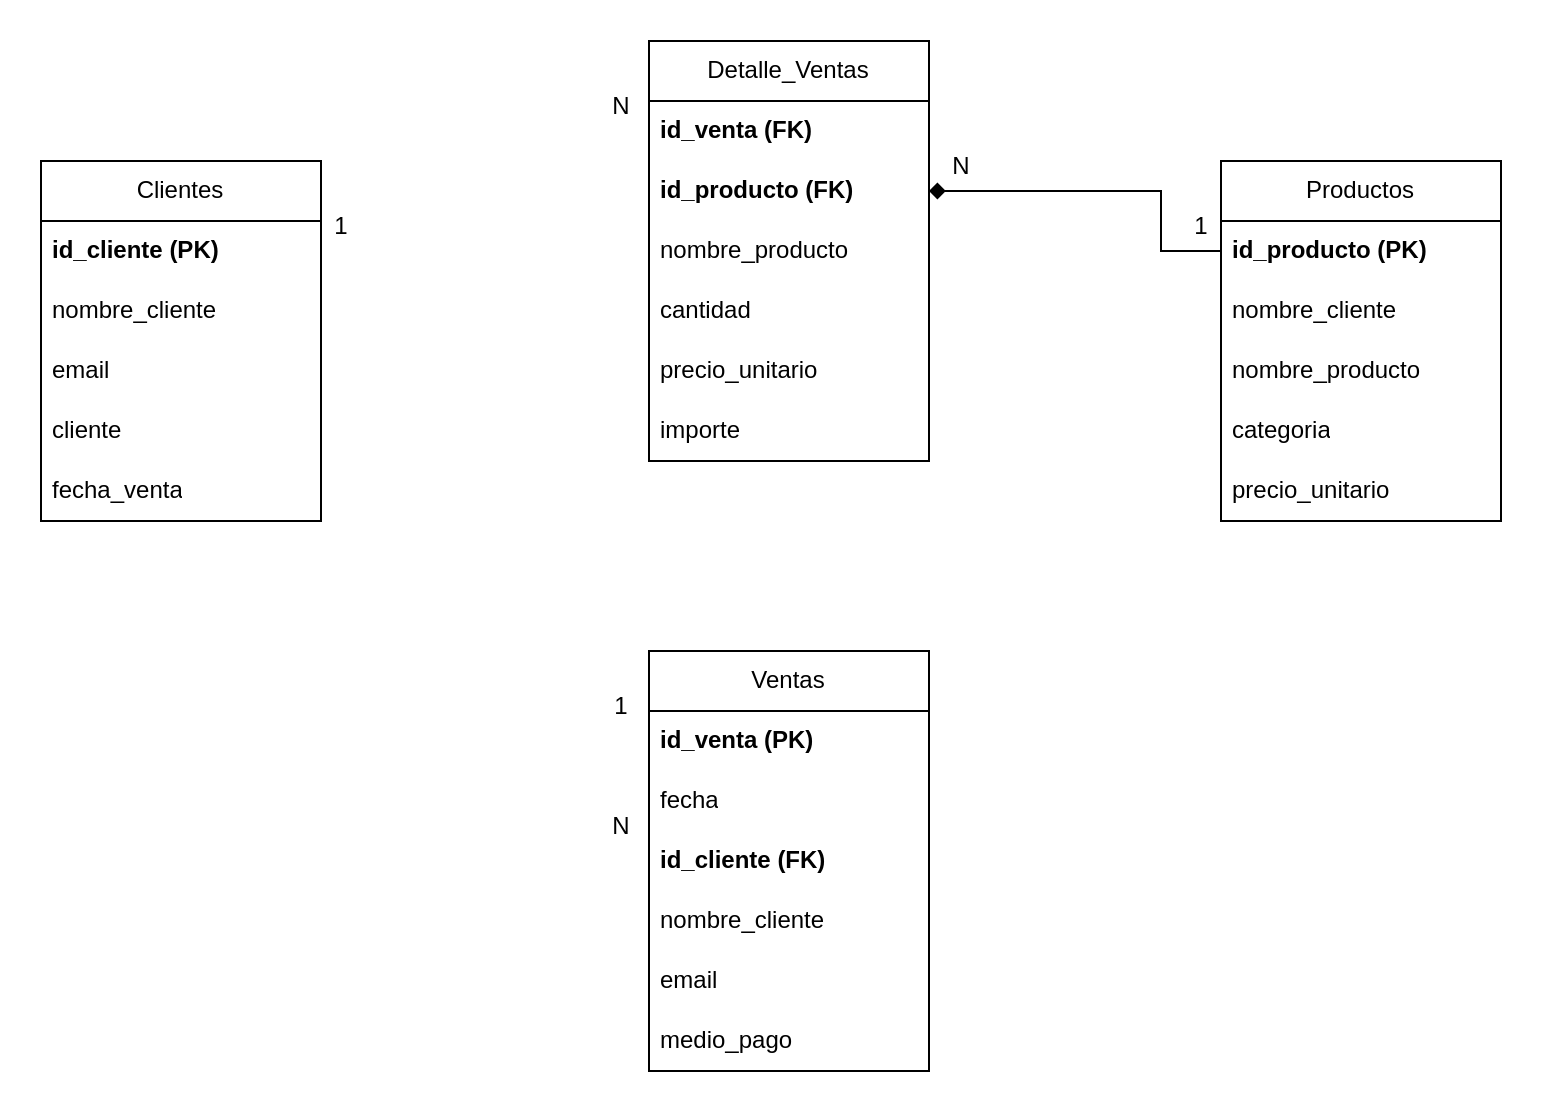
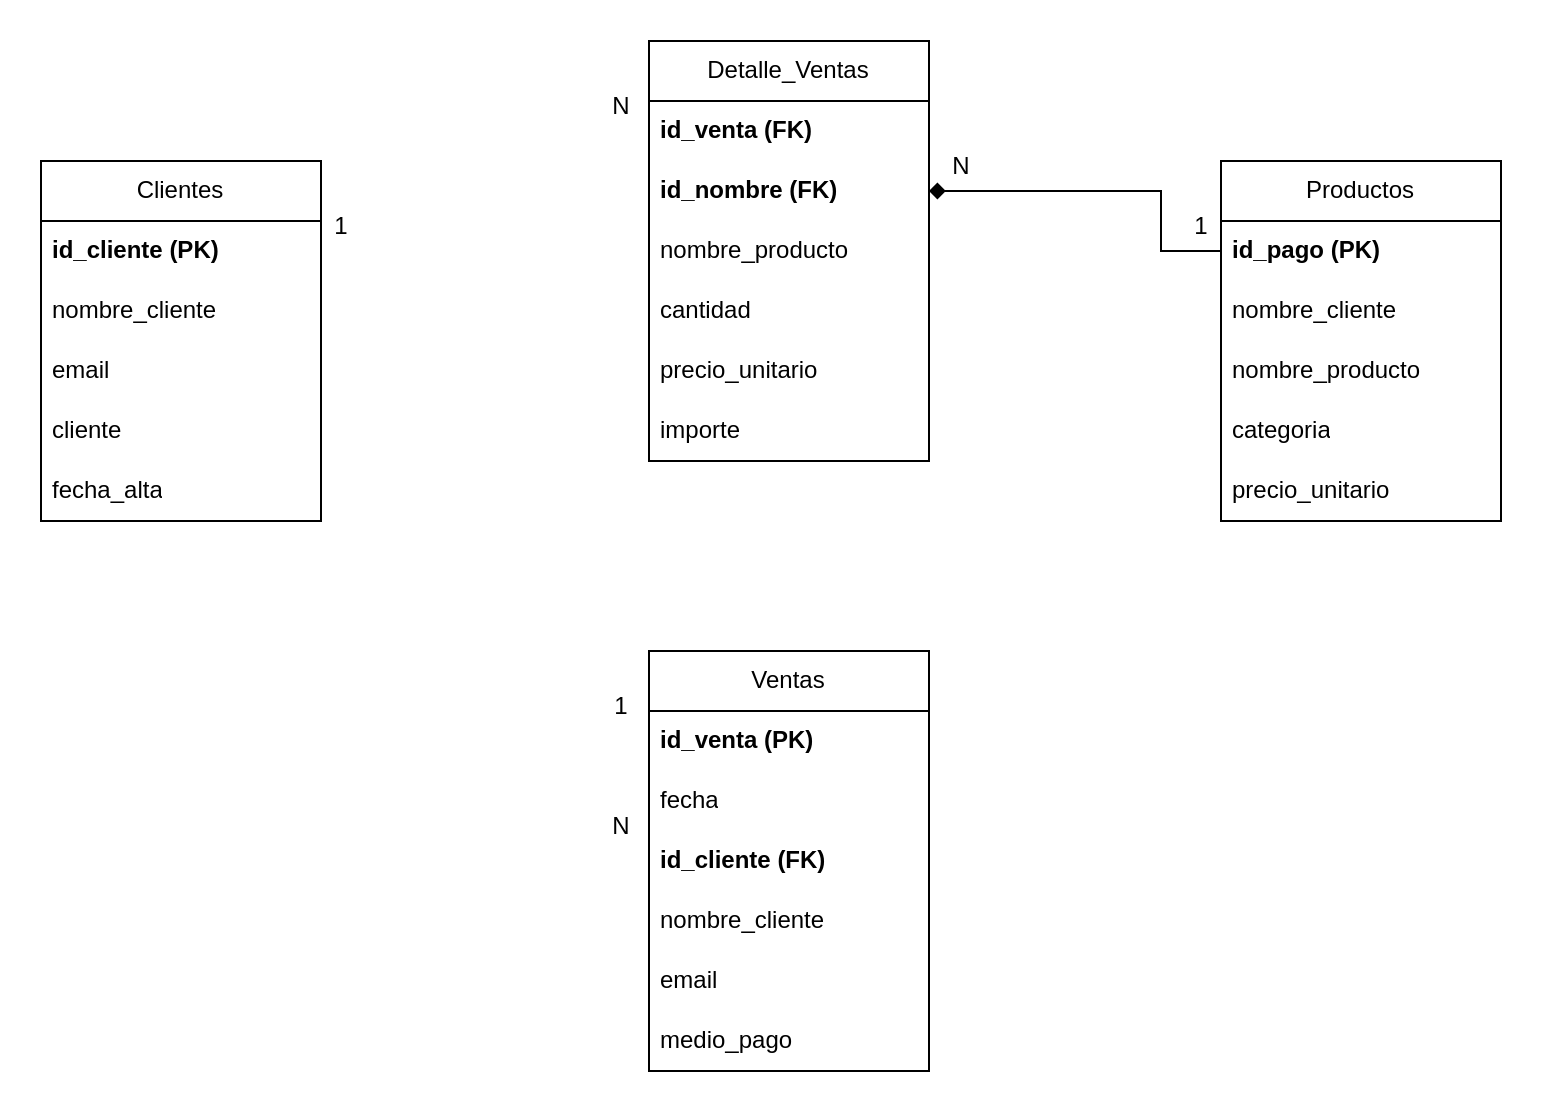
node "id_producto (FK)": label "id_producto (FK)" -> "id_nombre (FK)"
node "id_producto (PK)": label "id_producto (PK)" -> "id_pago (PK)"
node "fecha_venta": label "fecha_venta" -> "fecha_alta"
